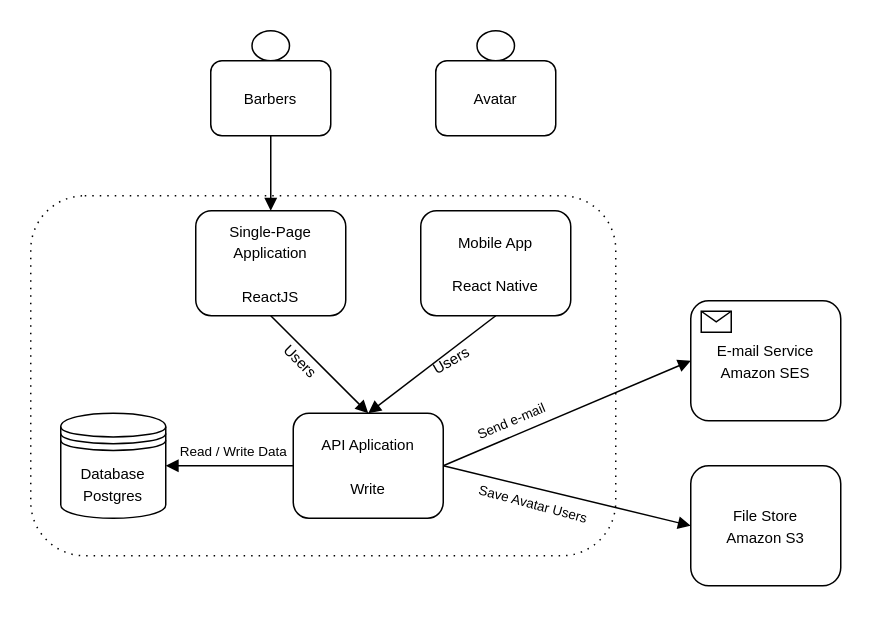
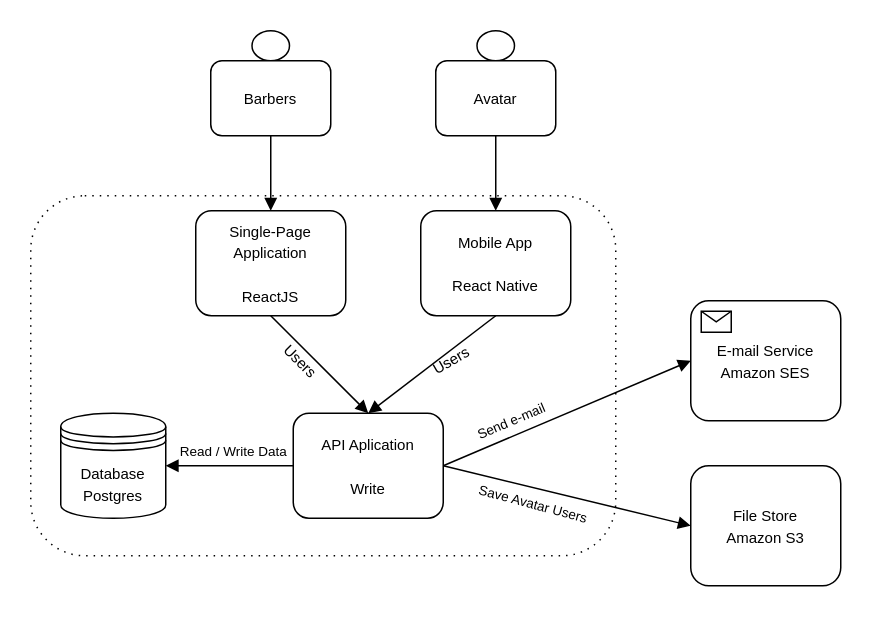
edge "Avatar" -> "Mobile App React Native": added
